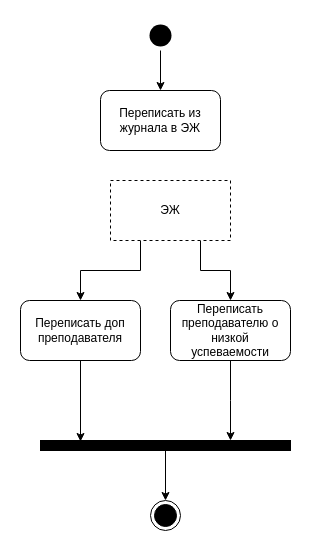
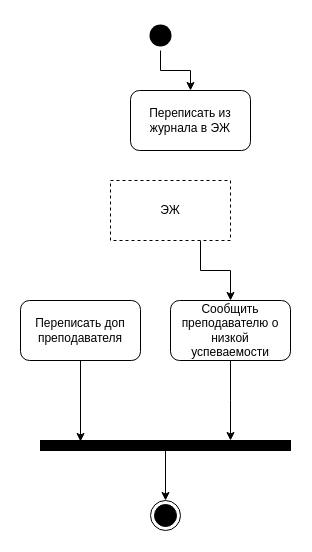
node "Переписать из журнала в ЭЖ": moved (161, 121) -> (191, 121)
edge "ЭЖ" -> "Переписать доп преподавателя": removed
node "Переписать преподавателю о низкой успеваемости": label "Переписать преподавателю о низкой успеваемости" -> "Сообщить преподавателю о низкой успеваемости"
